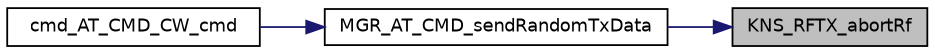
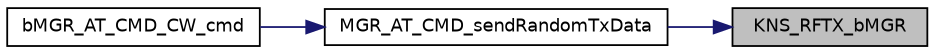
node "cmd_AT_CMD_CW_cmd": label "cmd_AT_CMD_CW_cmd" -> "bMGR_AT_CMD_CW_cmd"
node "KNS_RFTX_abortRf": label "KNS_RFTX_abortRf" -> "KNS_RFTX_bMGR"
